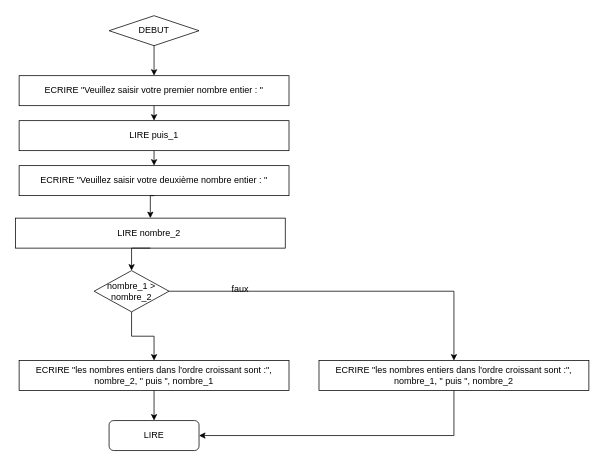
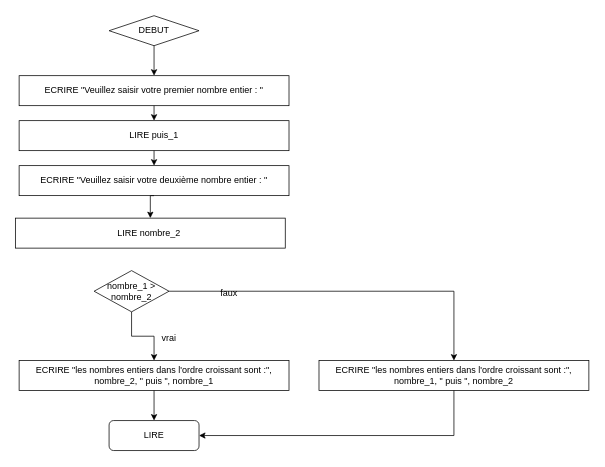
edge "LIRE nombre_2" -> "nombre_1 > nombre_2": removed
node "faux": moved (240, 289) -> (229, 293)
node "vrai": added
